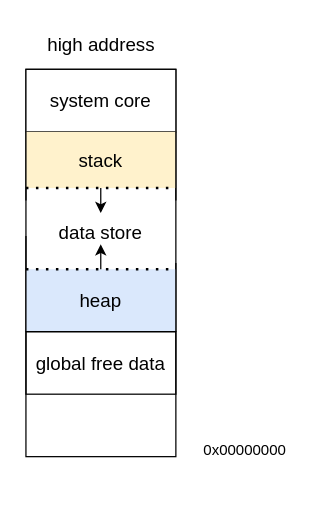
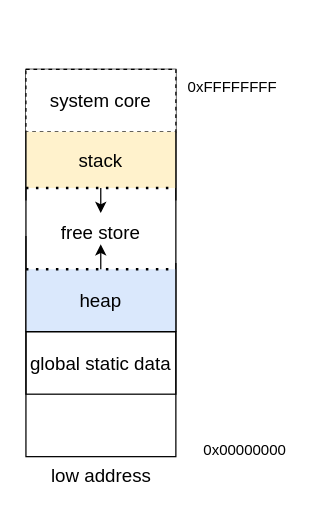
node "high address": removed
node "0xFFFFFFFF": added
node "system core": style solid -> dashed
node "data store": label "data store" -> "free store"
node "global free data": label "global free data" -> "global static data"
node "low address": added
